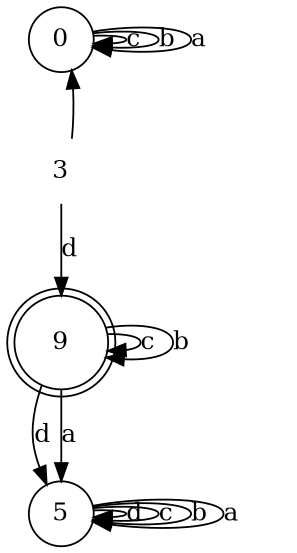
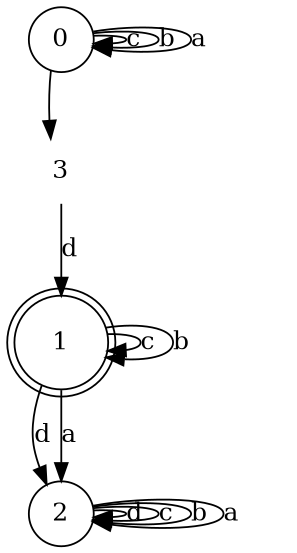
edge "3" -> "0": reversed
node "9": label "9" -> "1"
node "5": label "5" -> "2"
